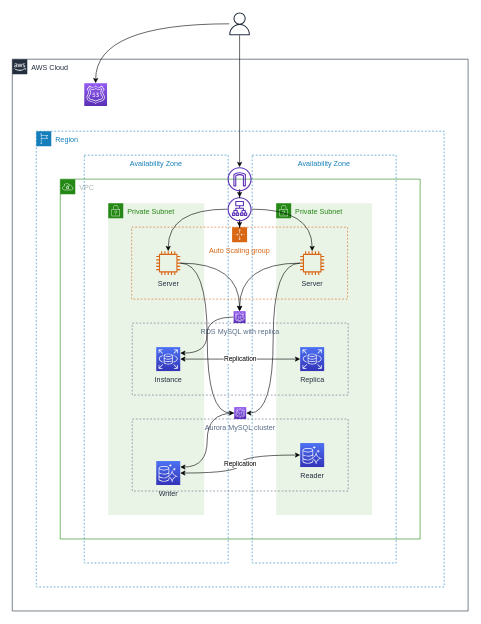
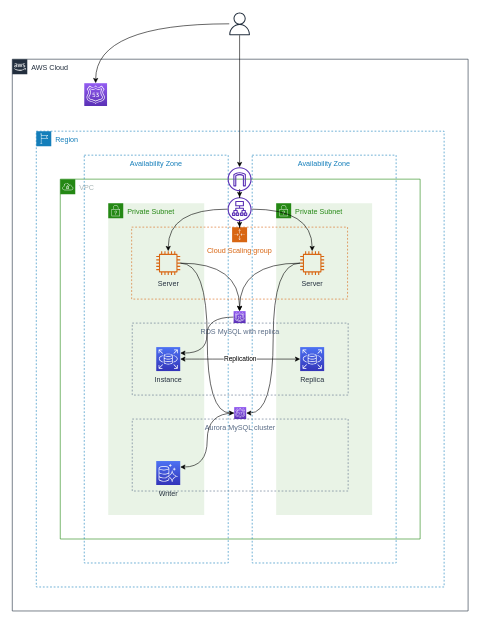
node "Auto Scaling group": label "Auto Scaling group" -> "Cloud Scaling group"
node "Reader": removed
edge "Reader" -- "Writer": removed, label "Replication"
